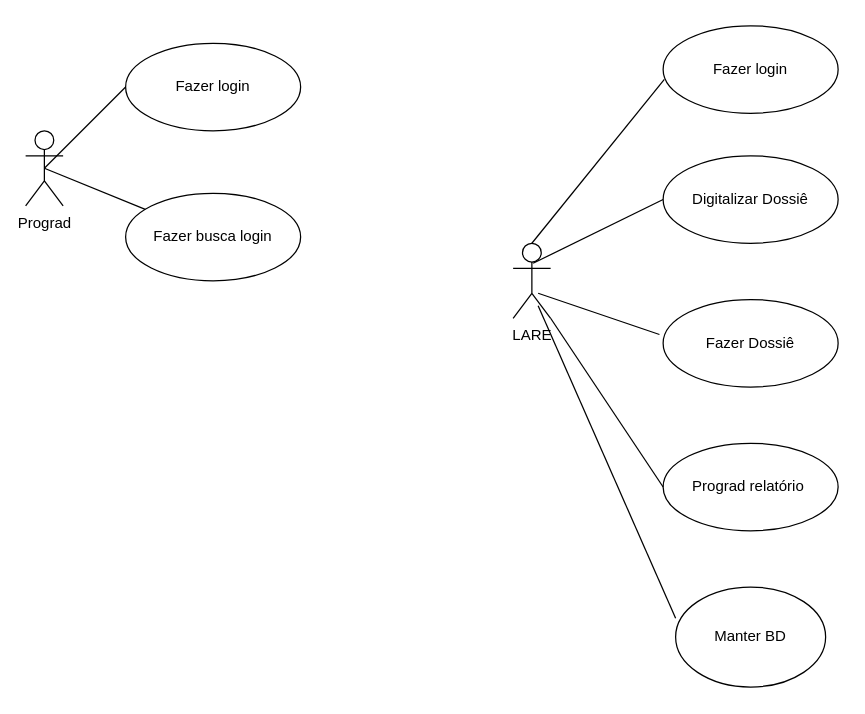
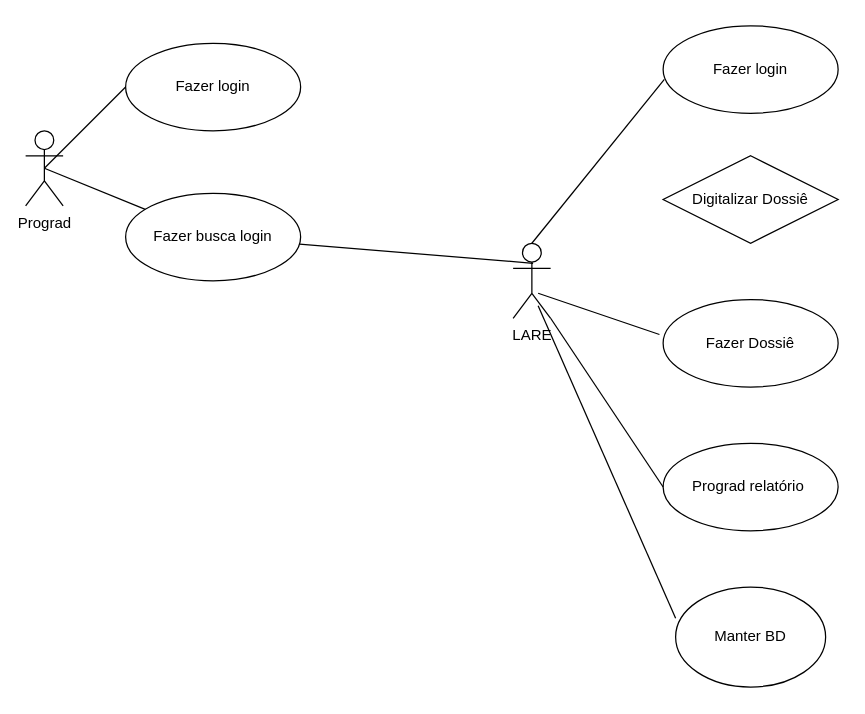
node "Digitalizar Dossiê": shape ellipse -> diamond
edge "Digitalizar Dossiê" -- "LARE": now "Fazer busca login" -- "LARE"
